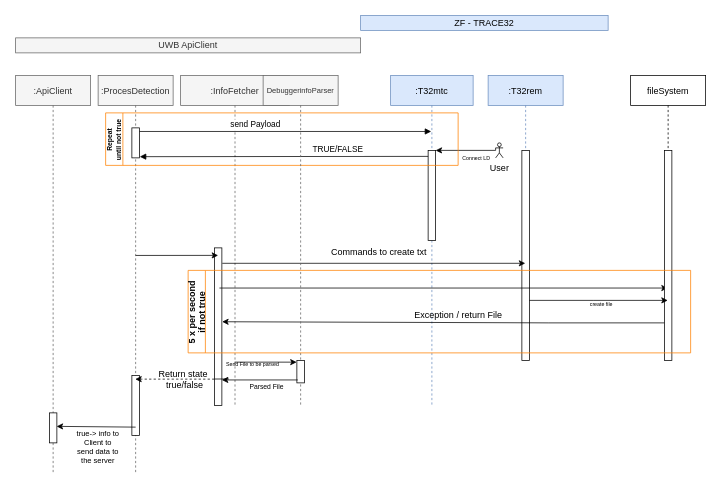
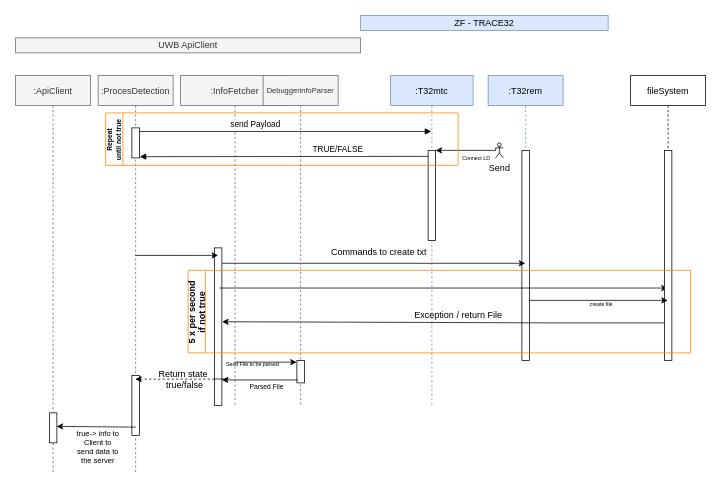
node "User": label "User" -> "Send"
